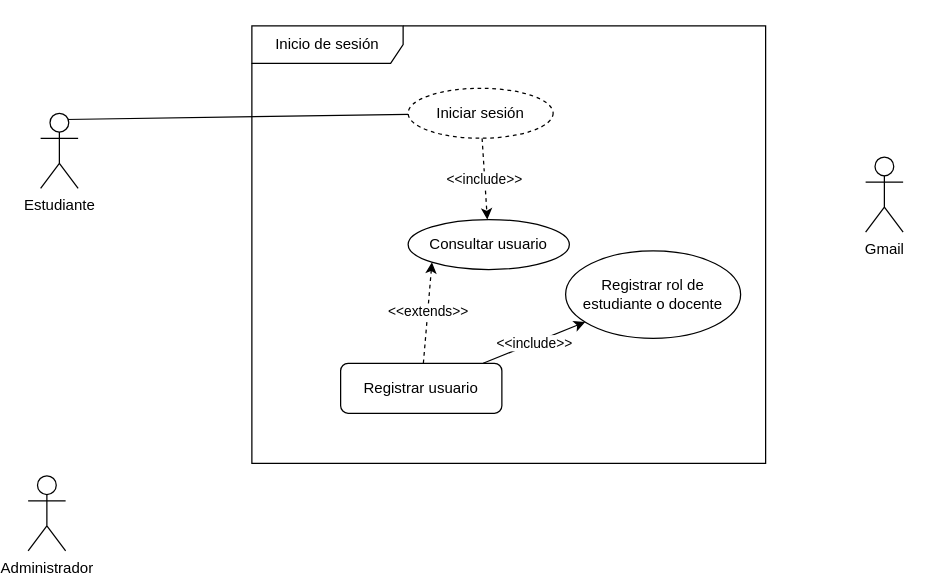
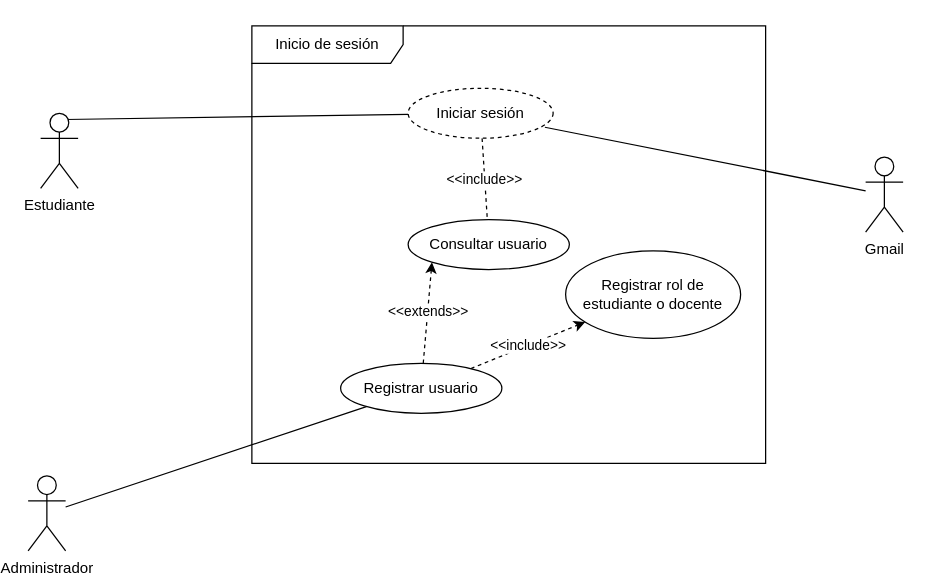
edge "Iniciar sesión" -- "Gmail": added
edge "Iniciar sesión" -> "Consultar usuario": arrowhead classic -> none
edge "Registrar usuario" -> "Registrar rol de estudiante o docente": style solid -> dashed
node "Registrar usuario": shape rounded rectangle -> ellipse
edge "Registrar usuario" -- "Administrador": added
